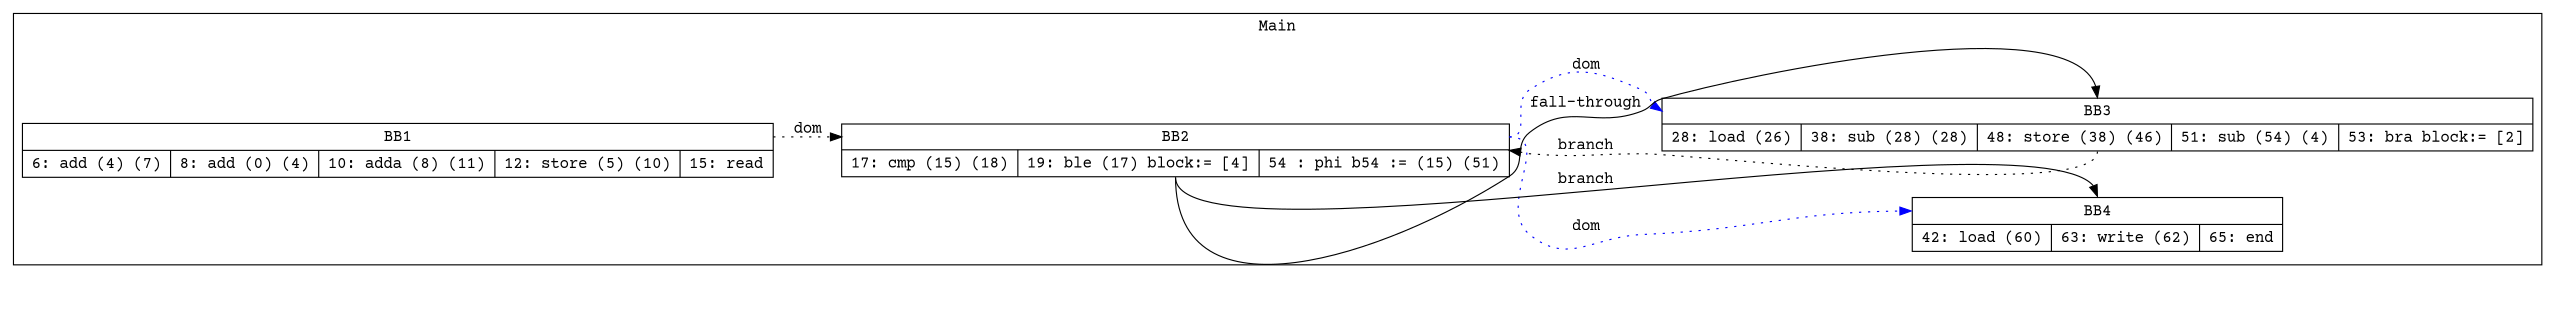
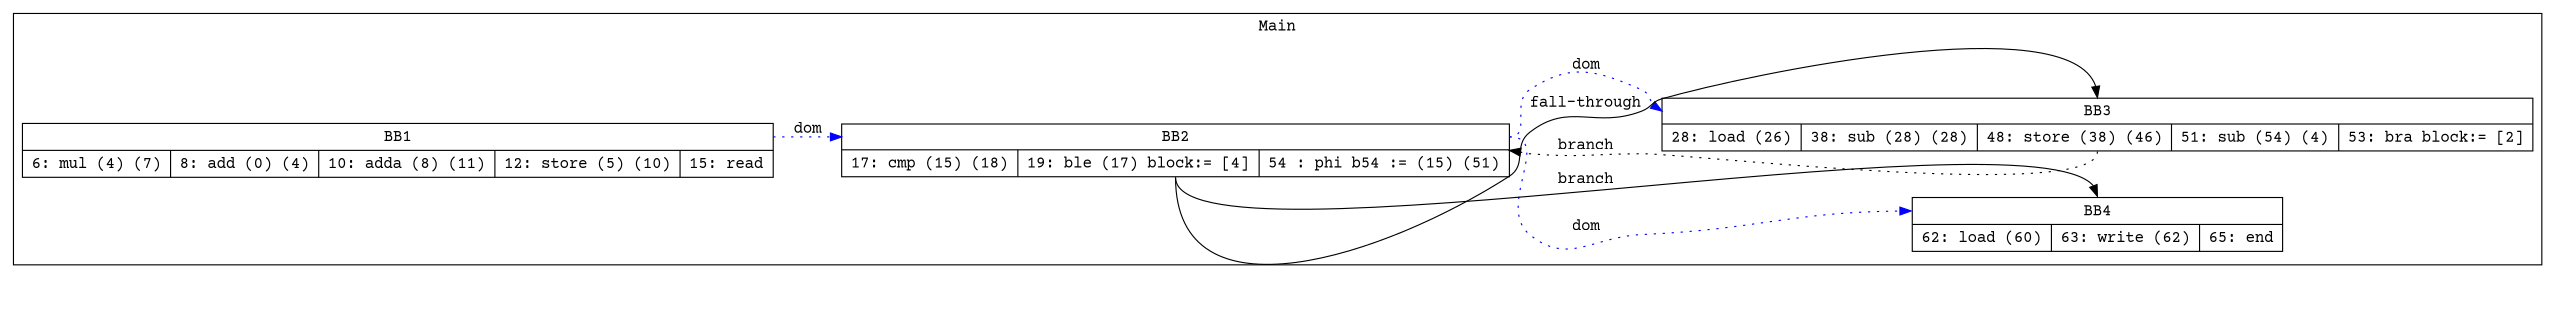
edge "BB1" -> "BB2": color black -> blue
node "BB1": text "6: add (4) (7)" -> "6: mul (4) (7)"
node "BB4": text "42: load (60)" -> "62: load (60)"
